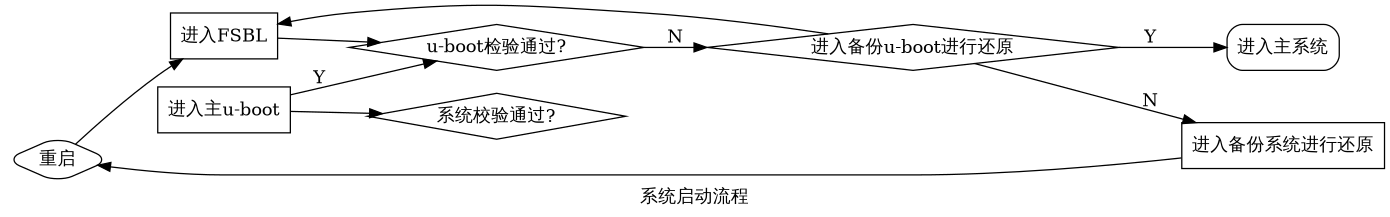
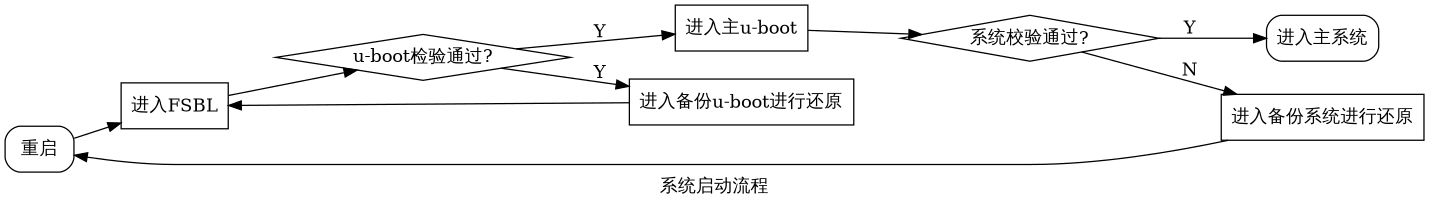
edge "u-boot检验通过?" -> "进入备份u-boot进行还原": label "N" -> "Y"
node "进入备份u-boot进行还原": shape diamond -> box
edge "进入备份u-boot进行还原" -> "进入主系统": now "系统校验通过?" -> "进入主系统"
edge "进入主u-boot" -> "u-boot检验通过?": reversed
edge "进入备份u-boot进行还原" -> "进入备份系统进行还原": now "系统校验通过?" -> "进入备份系统进行还原"
node "重启": shape diamond -> box
